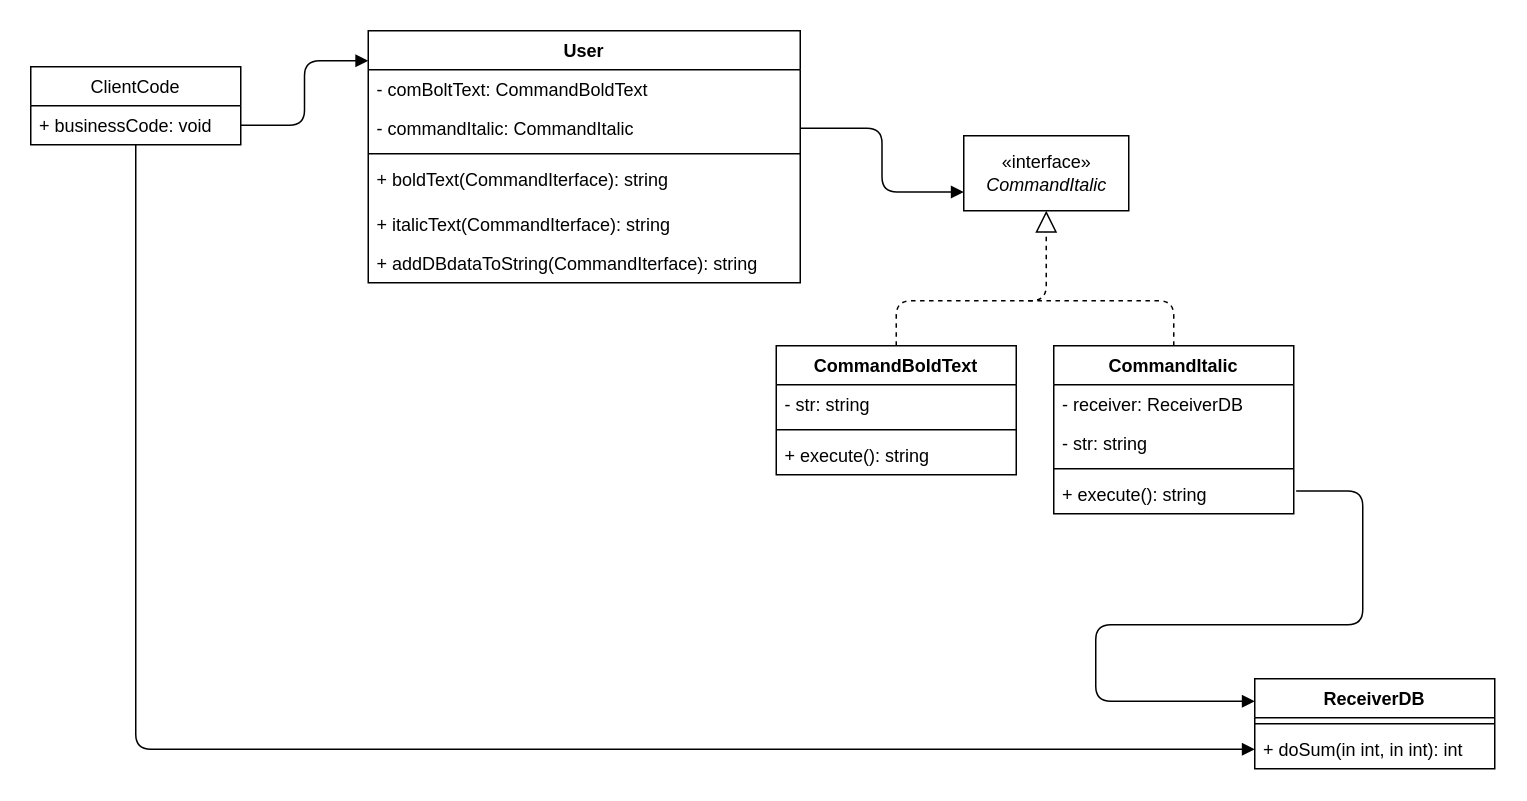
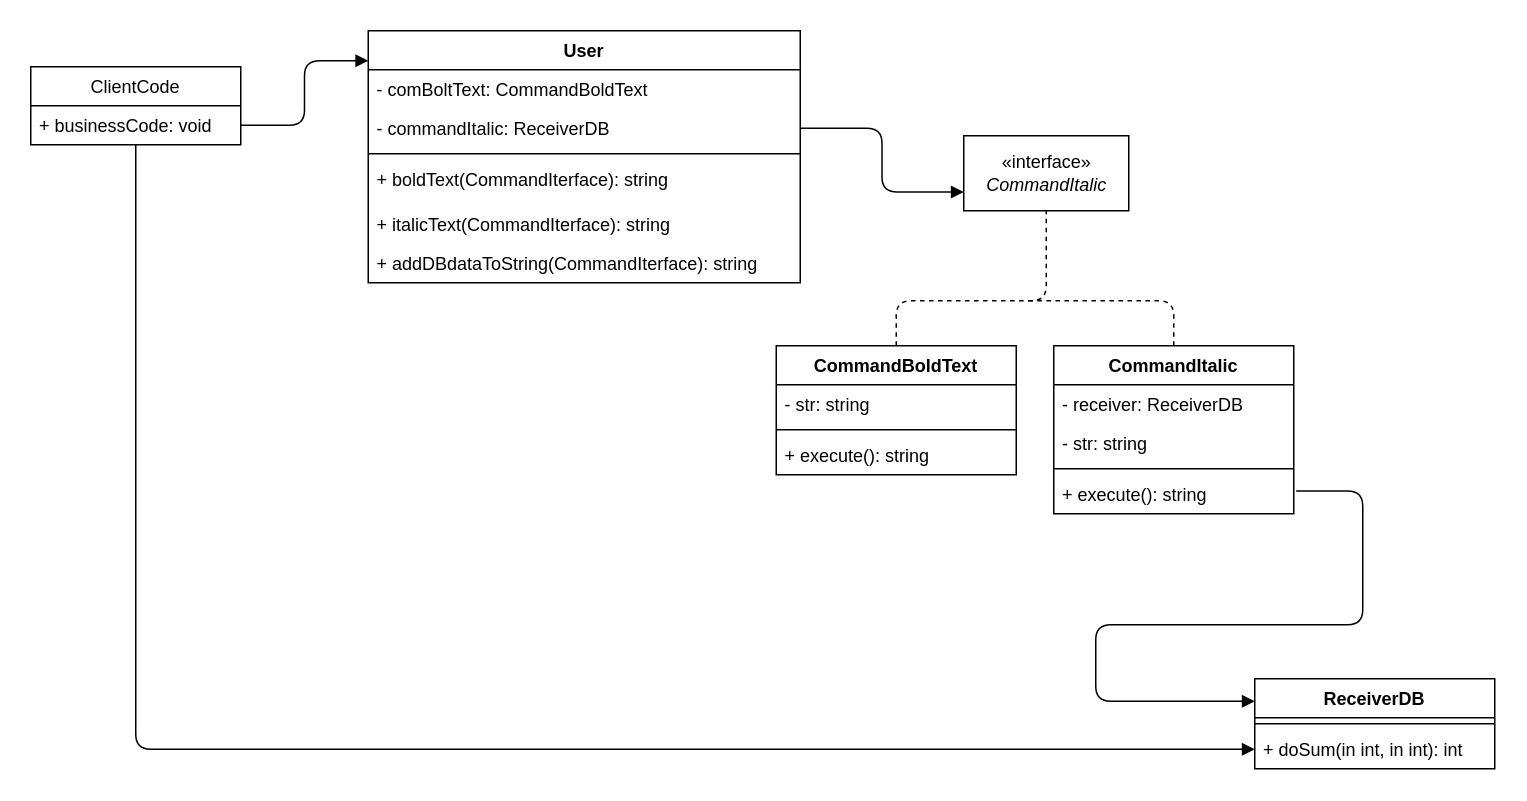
node "- commandItalic: CommandItalic": label "- commandItalic: CommandItalic" -> "- commandItalic: ReceiverDB"
edge "CommandBoldText" -> "«interface» CommandItalic": arrowhead block -> none
